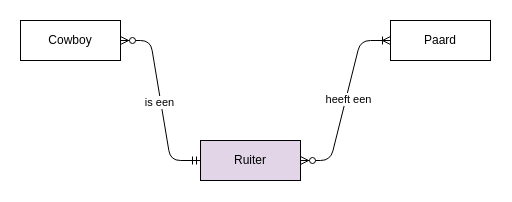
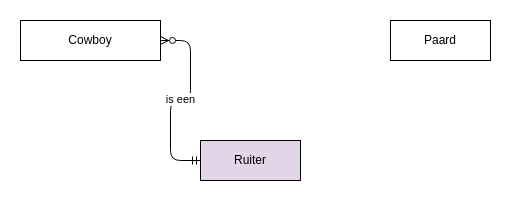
node "Cowboy": size 100x40 -> 140x40
edge "Paard" -- "Ruiter": removed, label "heeft een"
